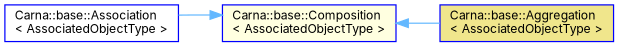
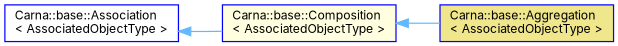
edge "Carna::base::Association < AssociatedObjectType >" -> "Carna::base::Composition < AssociatedObjectType >": reversed
